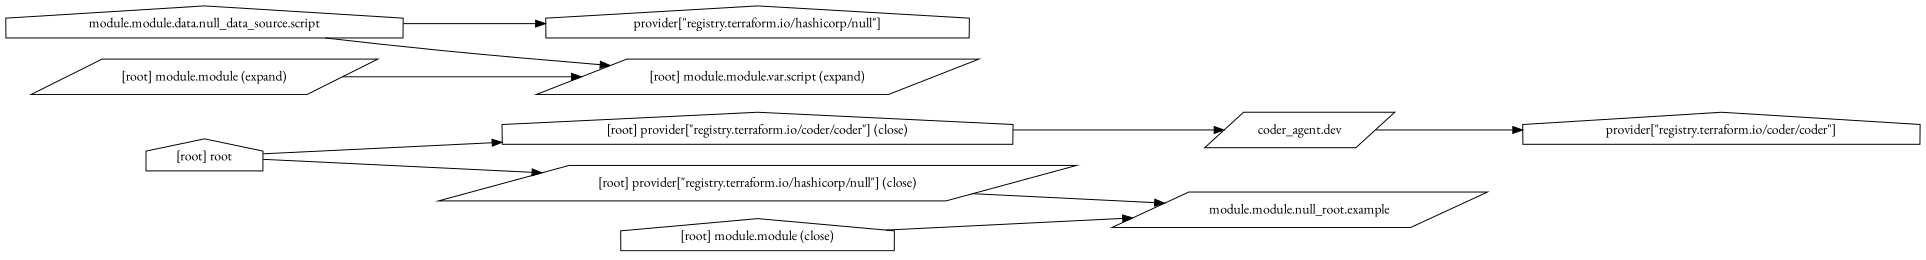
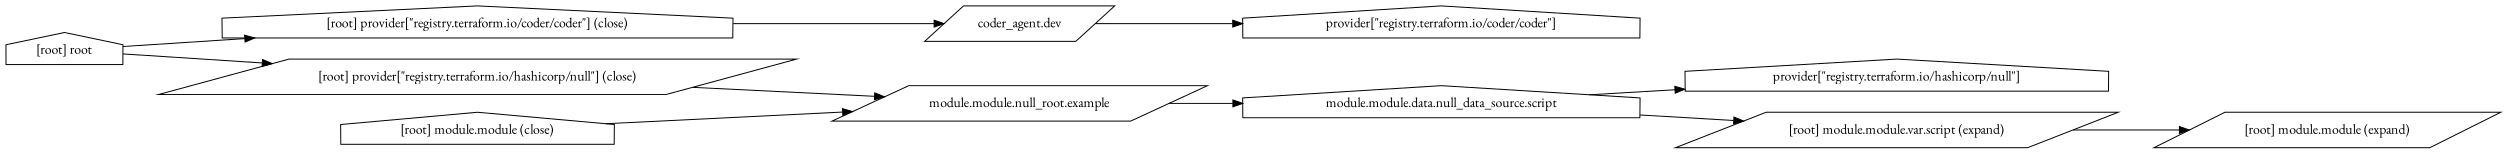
edge "[root] module.module (expand)" -> "[root] module.module.var.script (expand)": reversed
edge "module.module.null_root.example" -> "module.module.data.null_data_source.script": added
